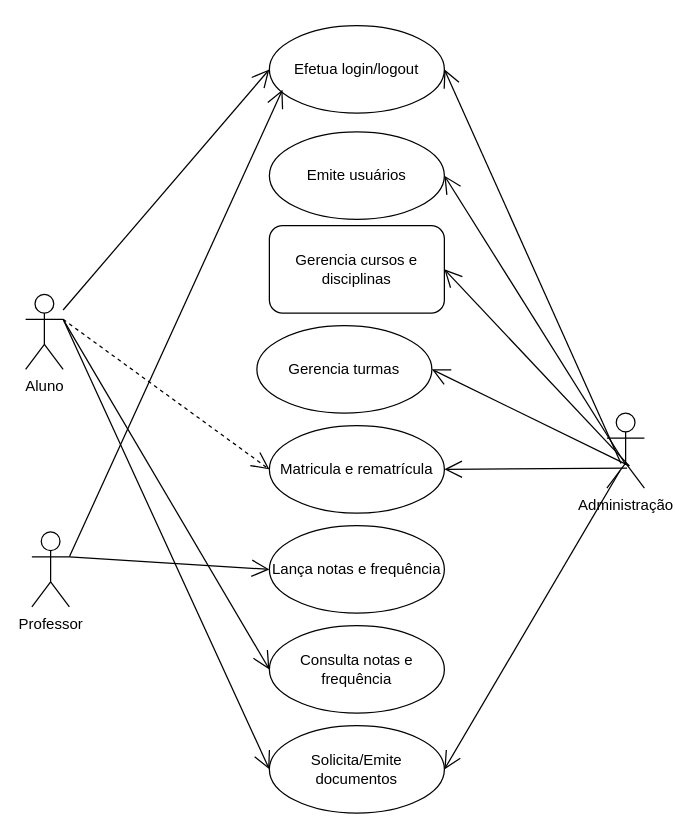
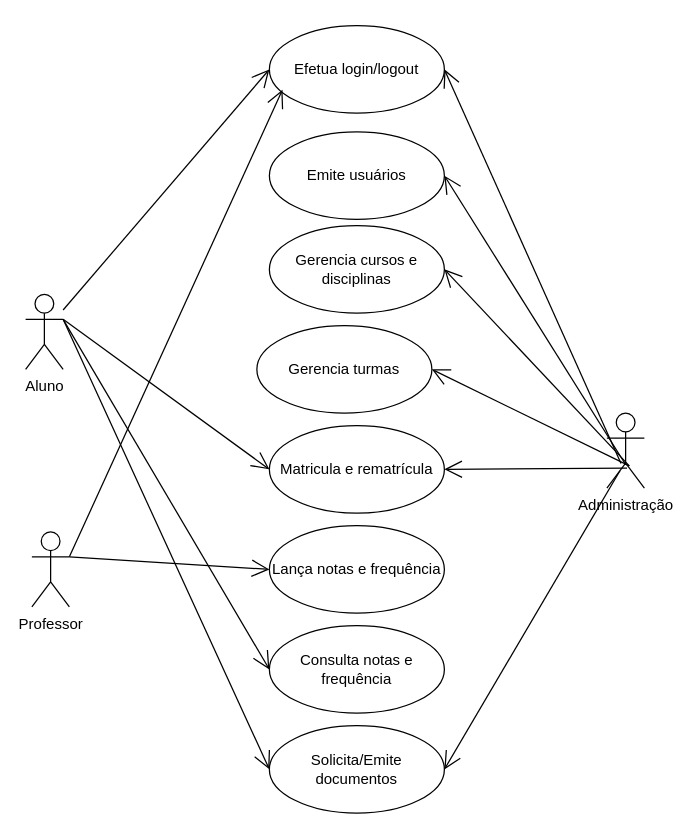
node "Gerencia cursos e disciplinas": shape rounded rectangle -> ellipse
edge "Aluno" -> "Matricula e rematrícula": style dashed -> solid
